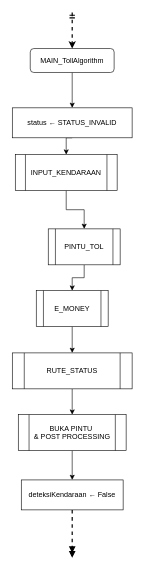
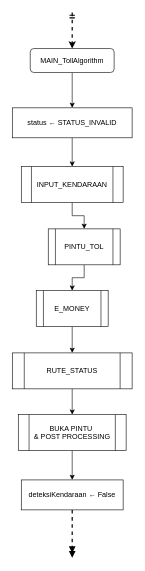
node "INPUT_KENDARAAN": moved (66, 173) -> (72, 185)
